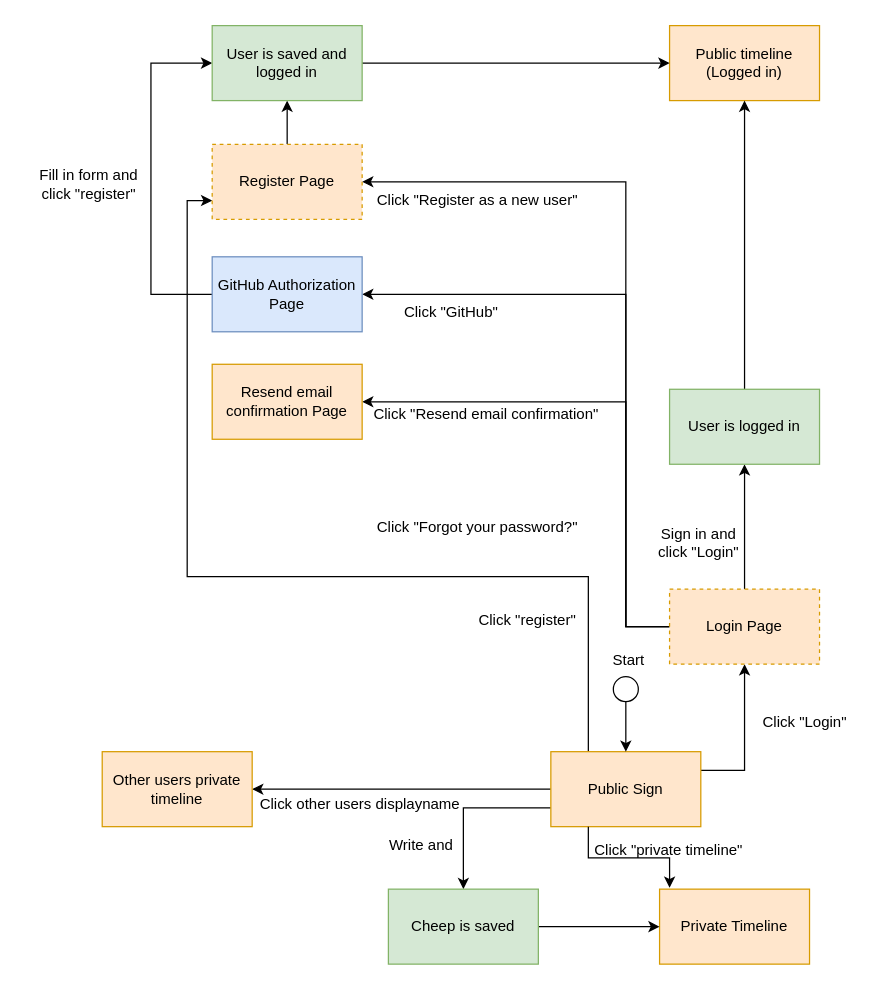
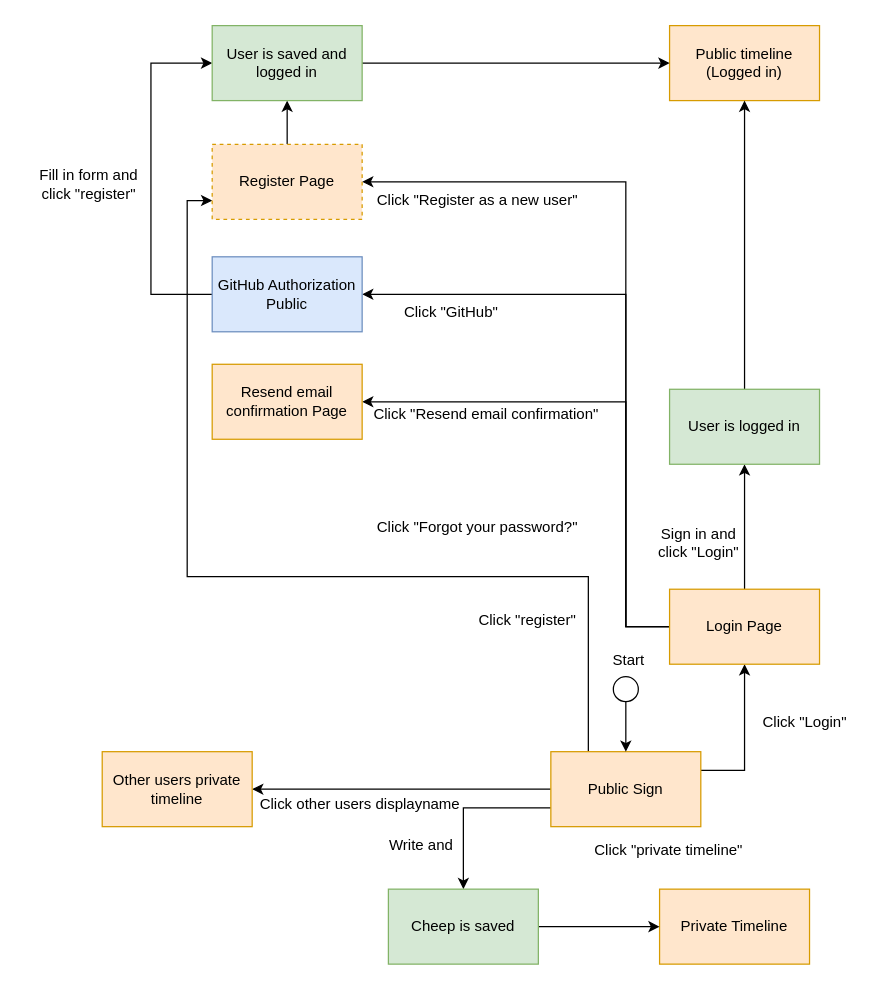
node "GitHub Authorization Page": label "GitHub Authorization Page" -> "GitHub Authorization Public"
node "Login Page": style dashed -> solid
edge "Public Sign" -> "Private Timeline": removed
